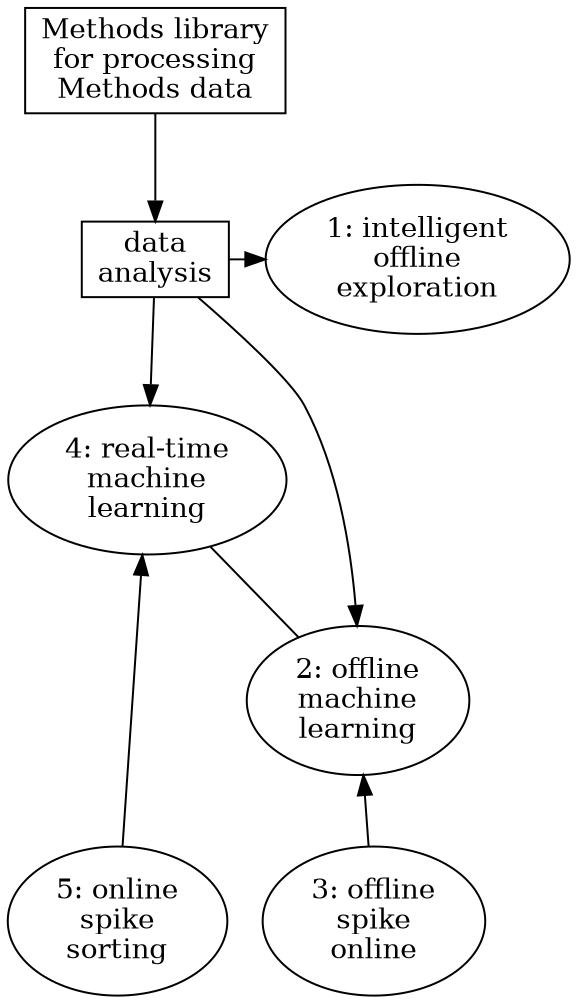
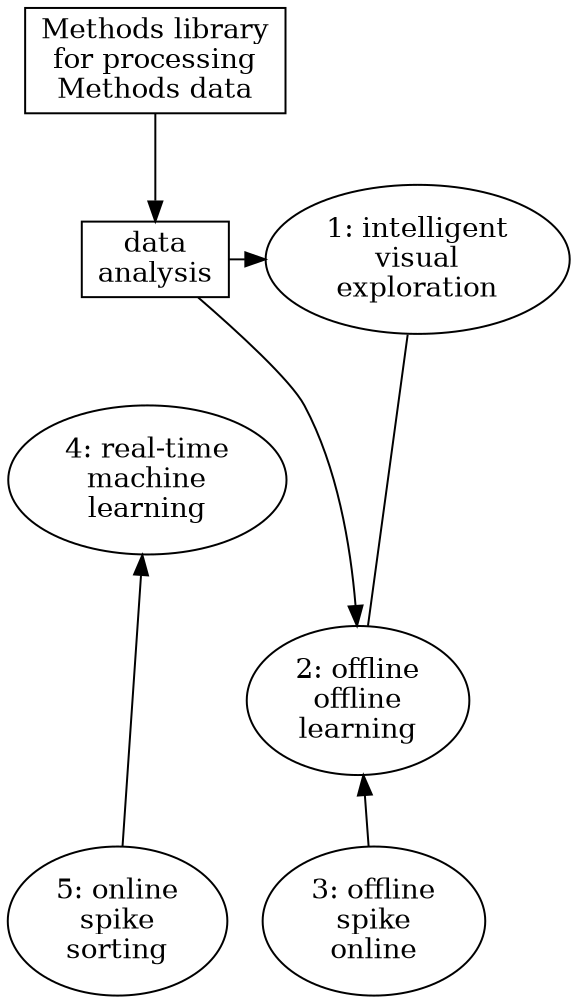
node "1: intelligent": text "offline" -> "visual"
edge "data" -> "4: real-time": removed
edge "4: real-time" -- "2: offline": now "1: intelligent" -- "2: offline"
node "2: offline": text "machine" -> "offline"
